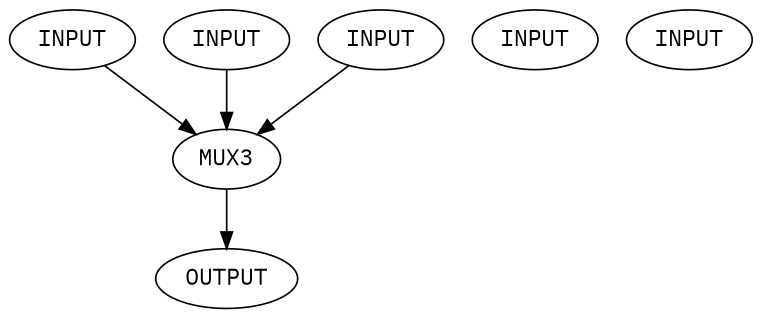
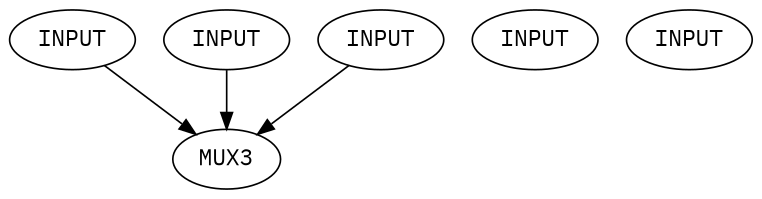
node "OUTPUT": removed
